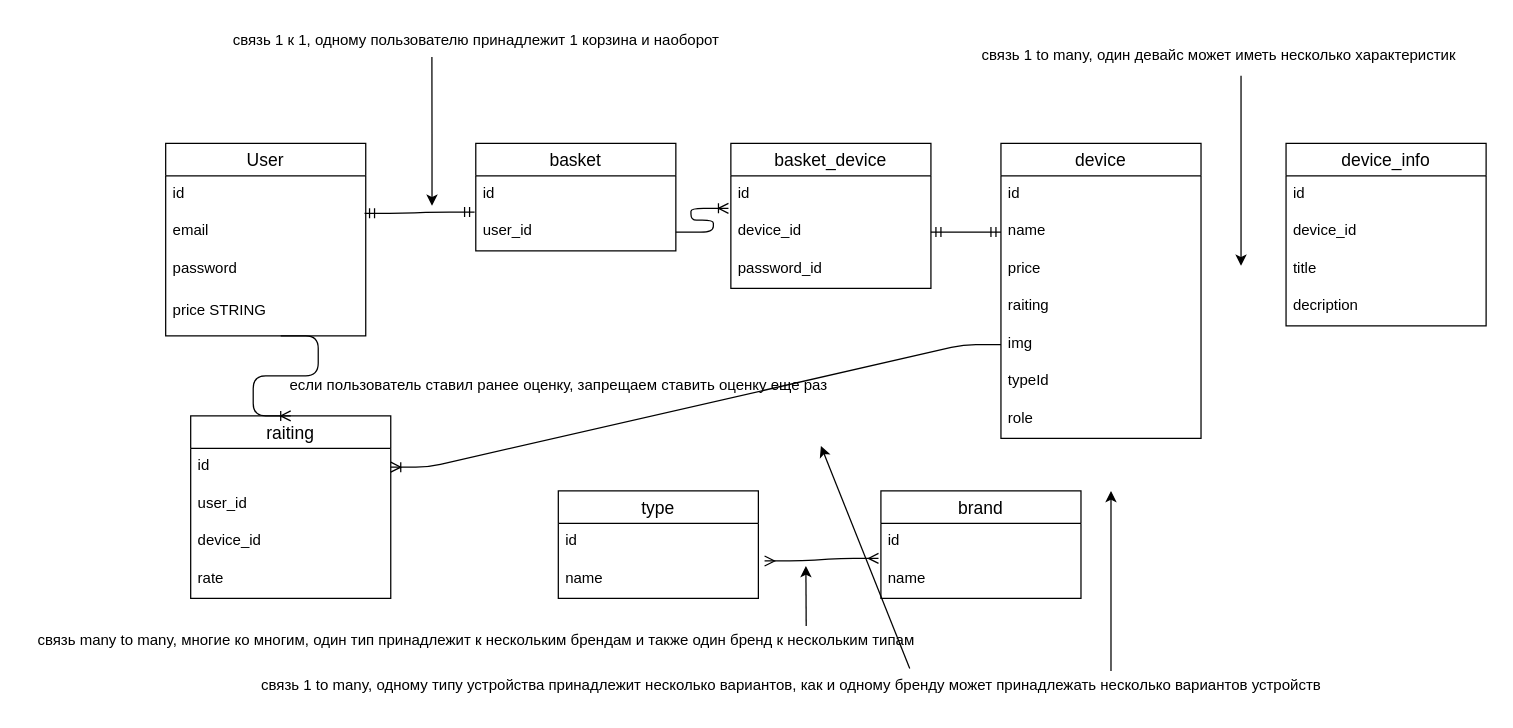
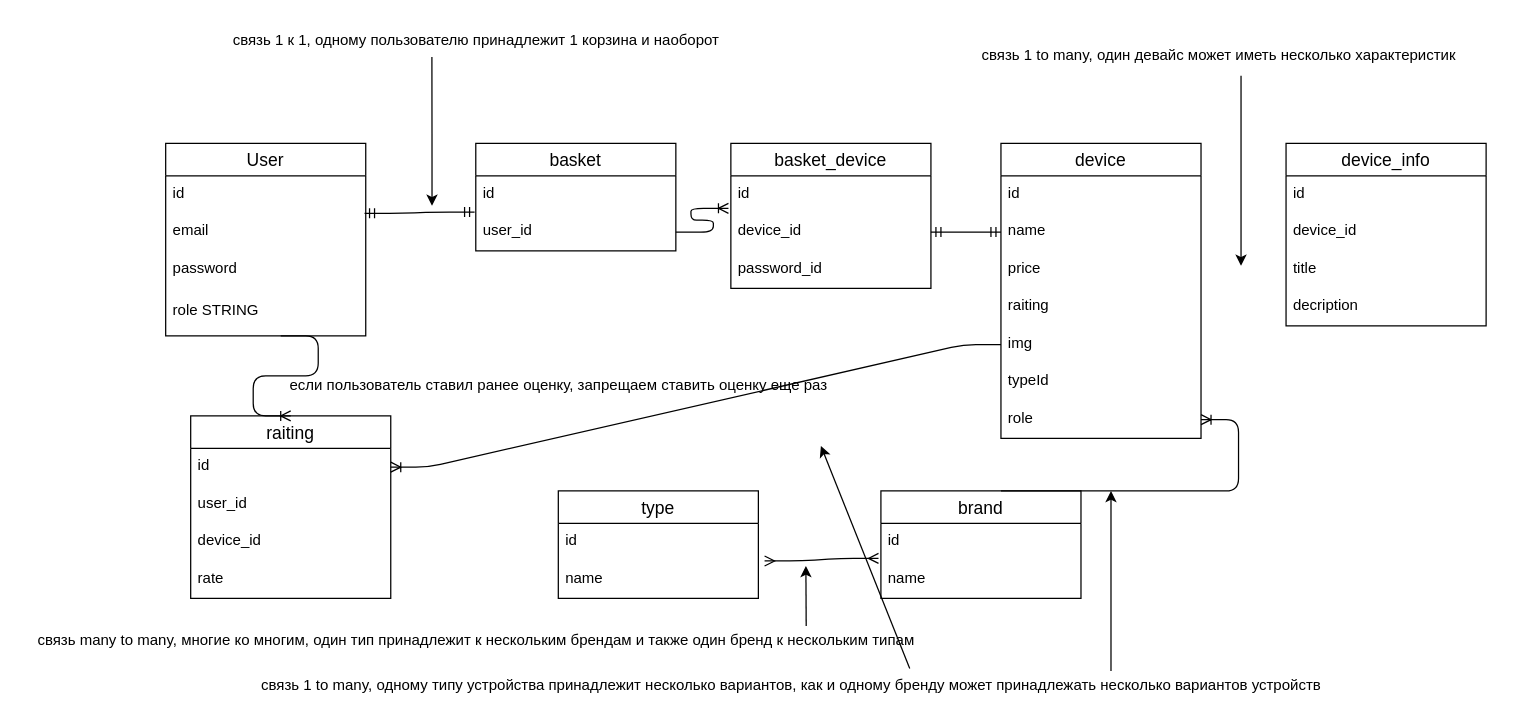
node "price STRING": label "price STRING" -> "role STRING"
edge "brand" -> "role": added
